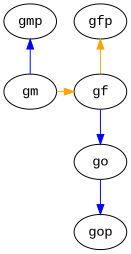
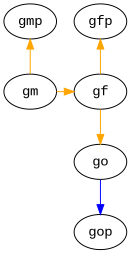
edge "gm" -> "gmp": color blue -> orange
edge "gf" -> "go": color blue -> orange
